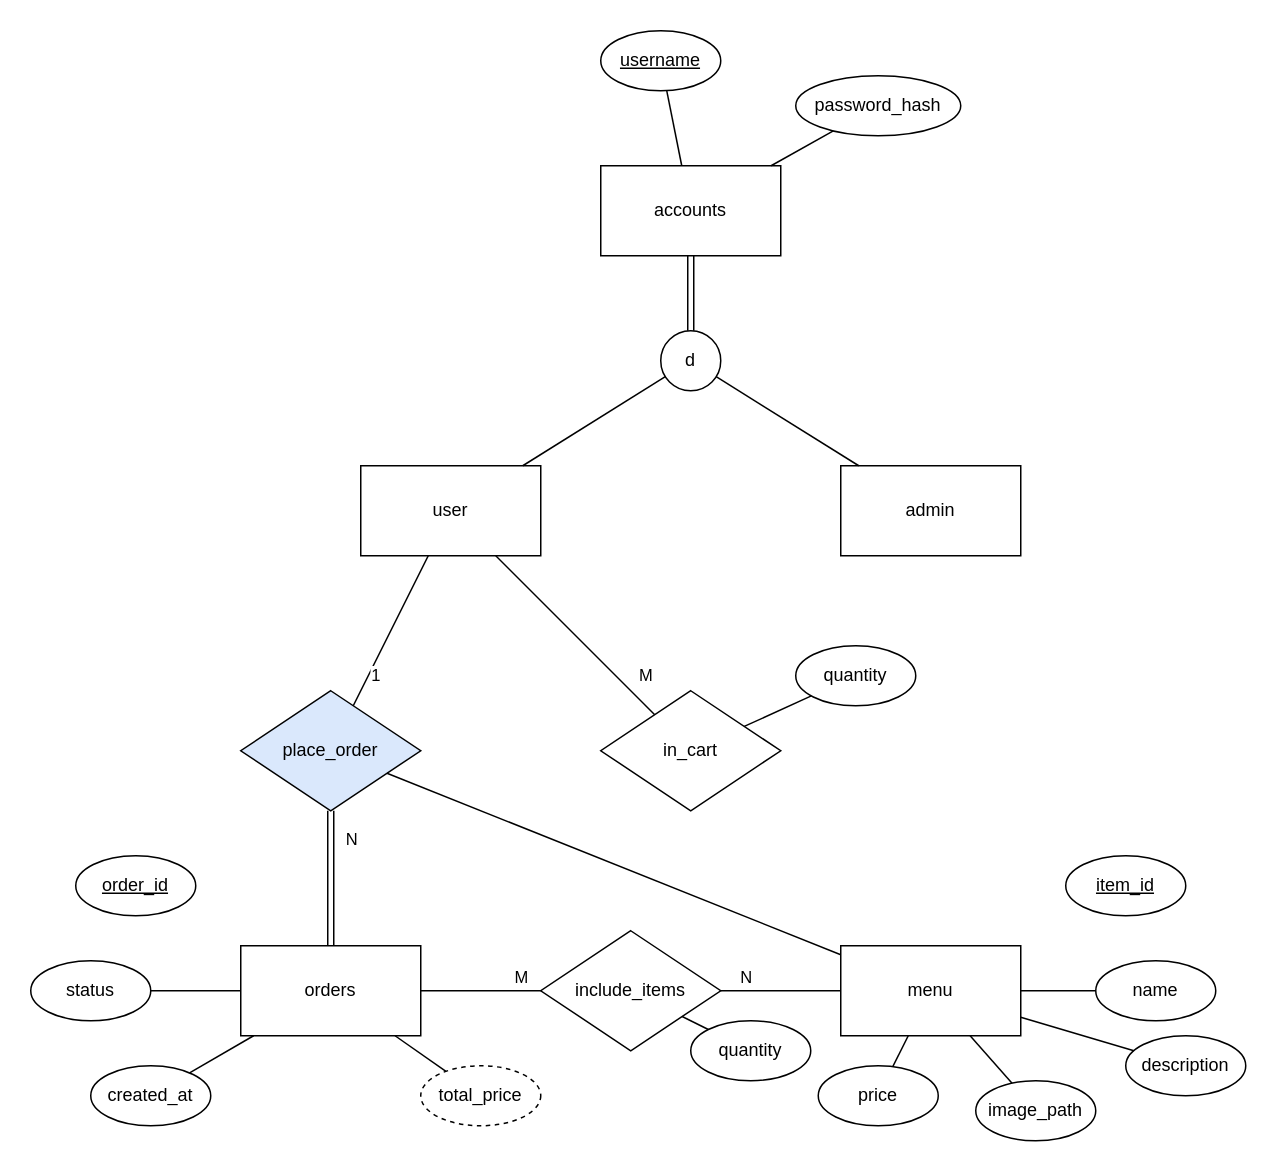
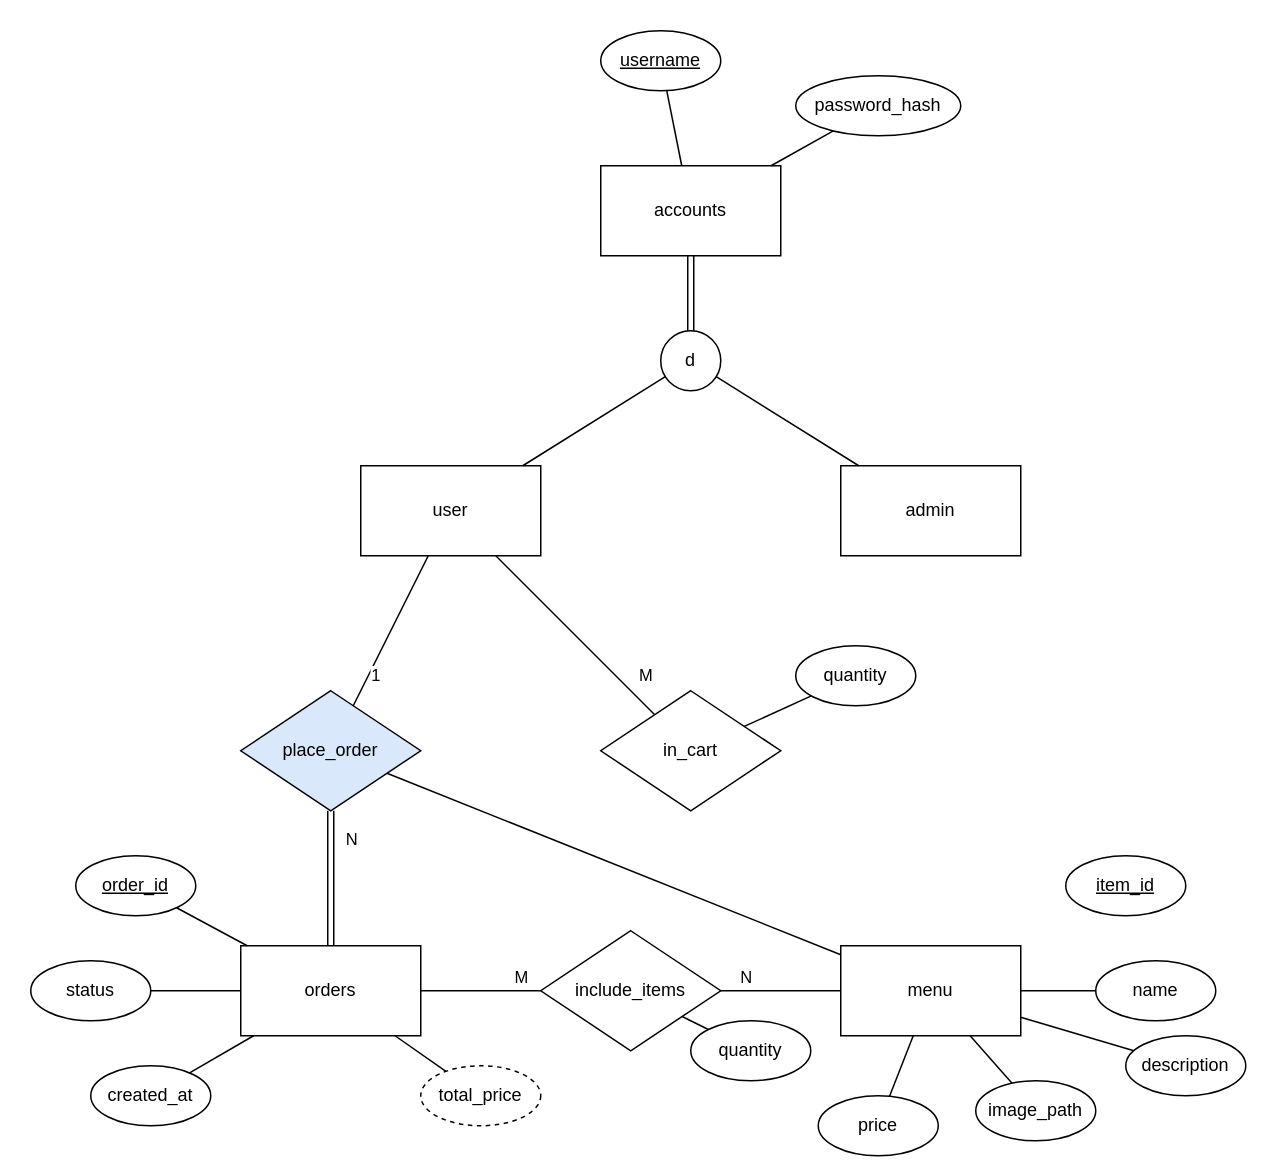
edge "order_id" -- "orders": added
node "price": moved (878, 1096) -> (878, 1126)
